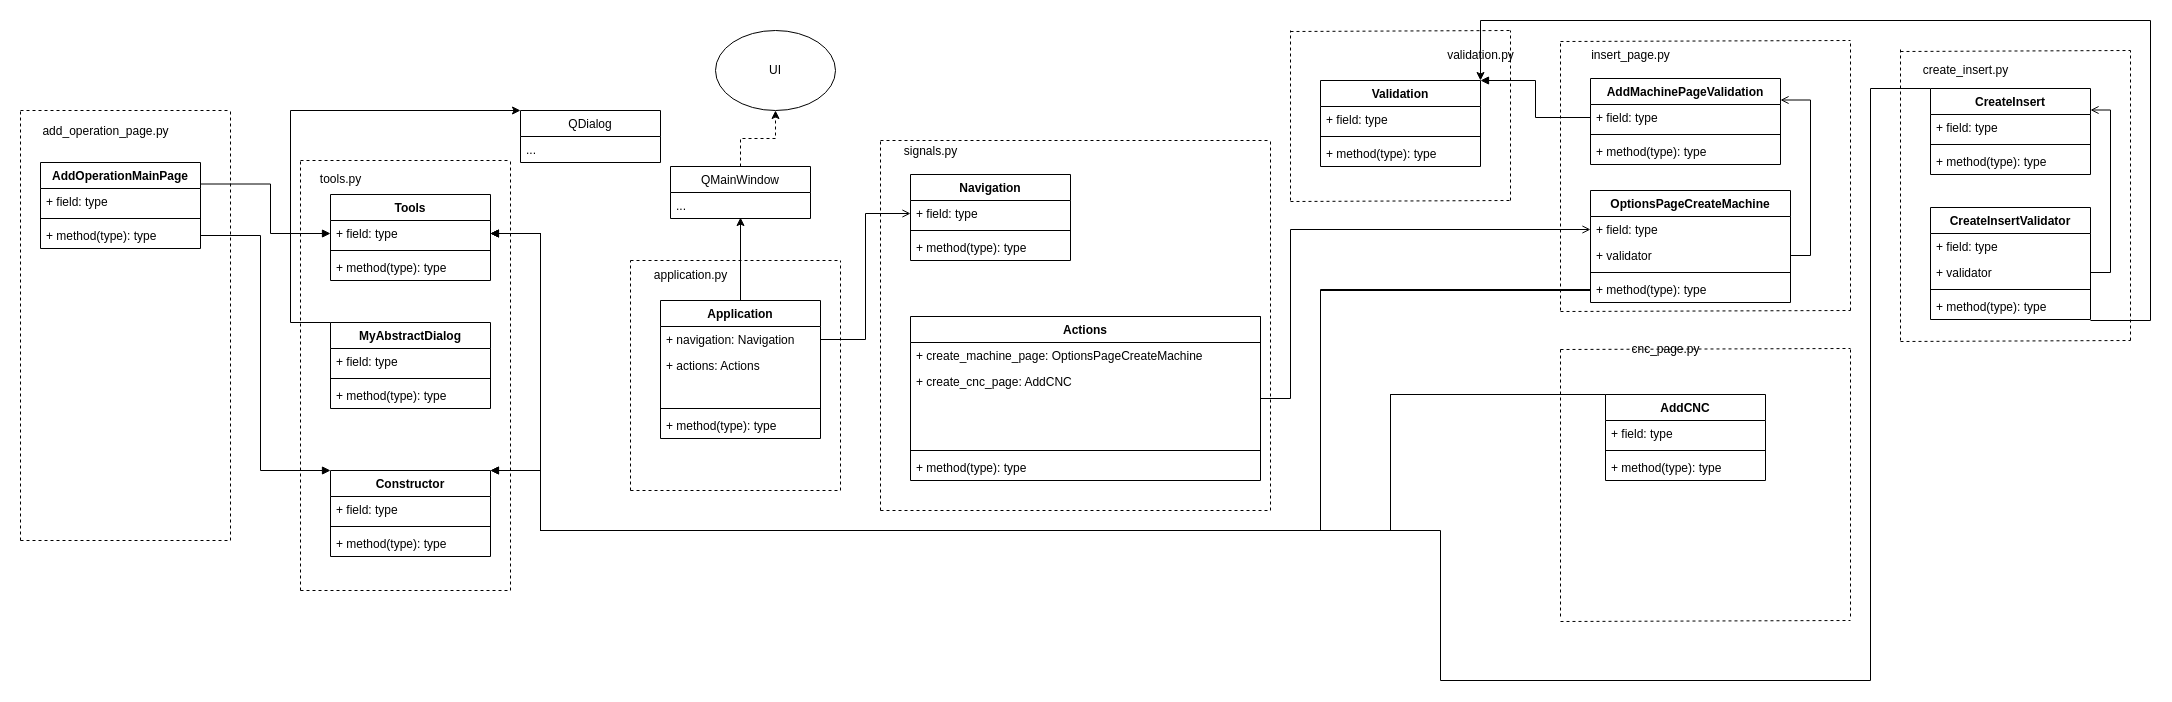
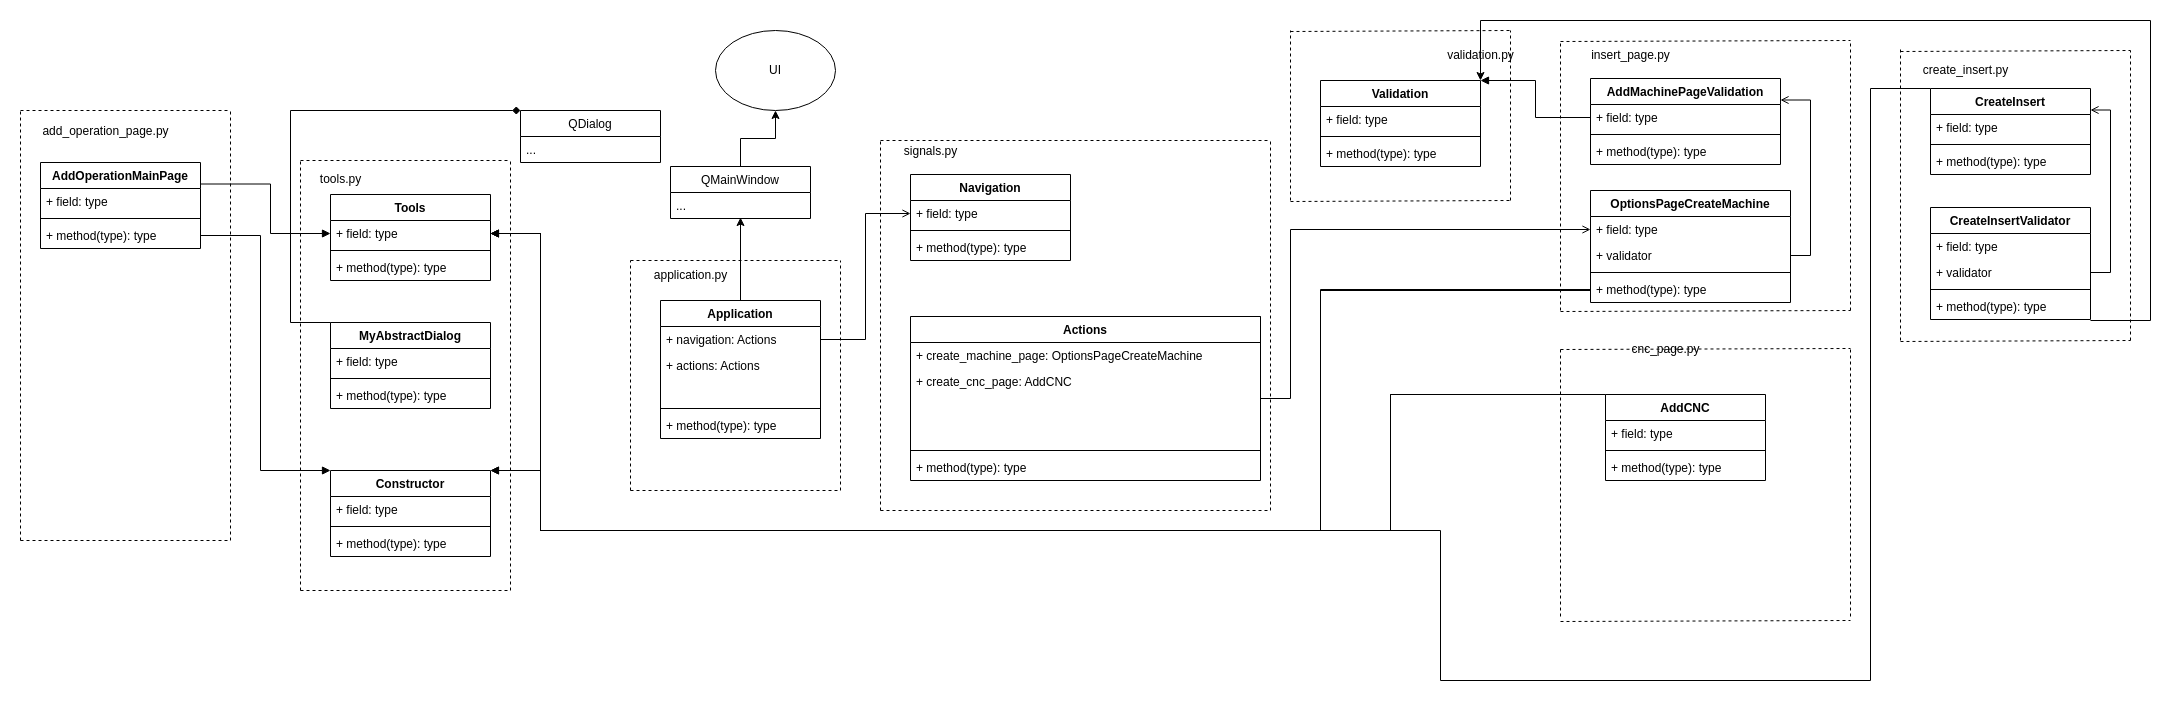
edge "MyAbstractDialog" -> "QDialog": arrowhead classic -> diamond
edge "QMainWindow" -> "UI": style dashed -> solid
node "+ navigation: Navigation": label "+ navigation: Navigation" -> "+ navigation: Actions"
